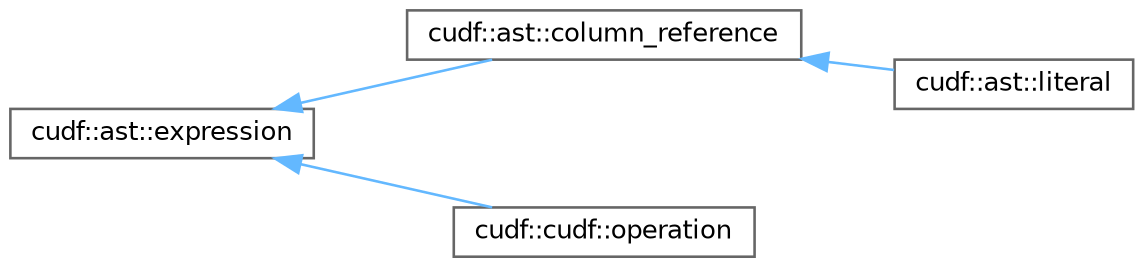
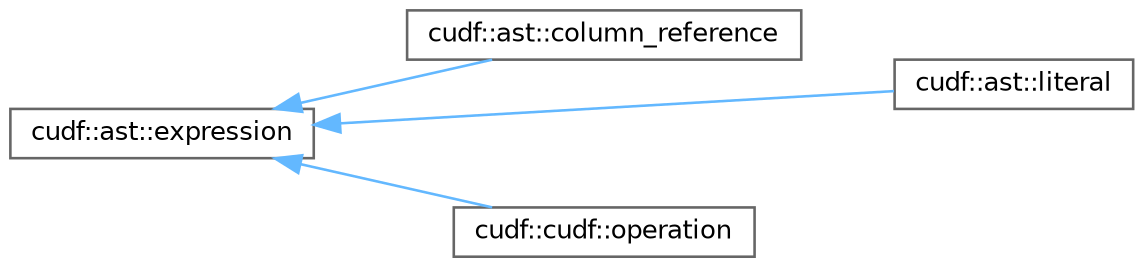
edge "cudf::ast::literal" -> "cudf::ast::column_reference": now "cudf::ast::literal" -> "cudf::ast::expression"
